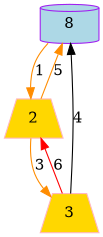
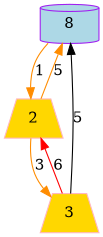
edge "3" -> "8": label "4" -> "5"
